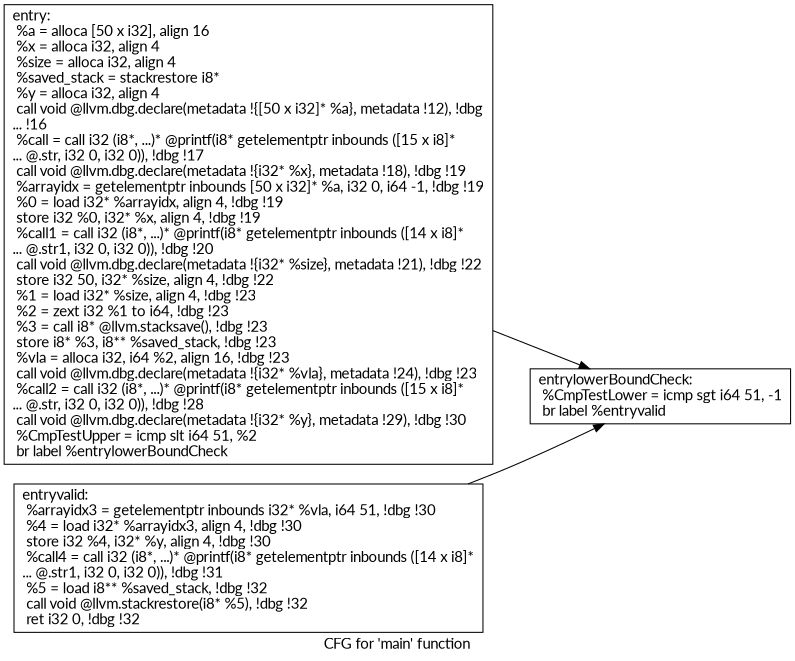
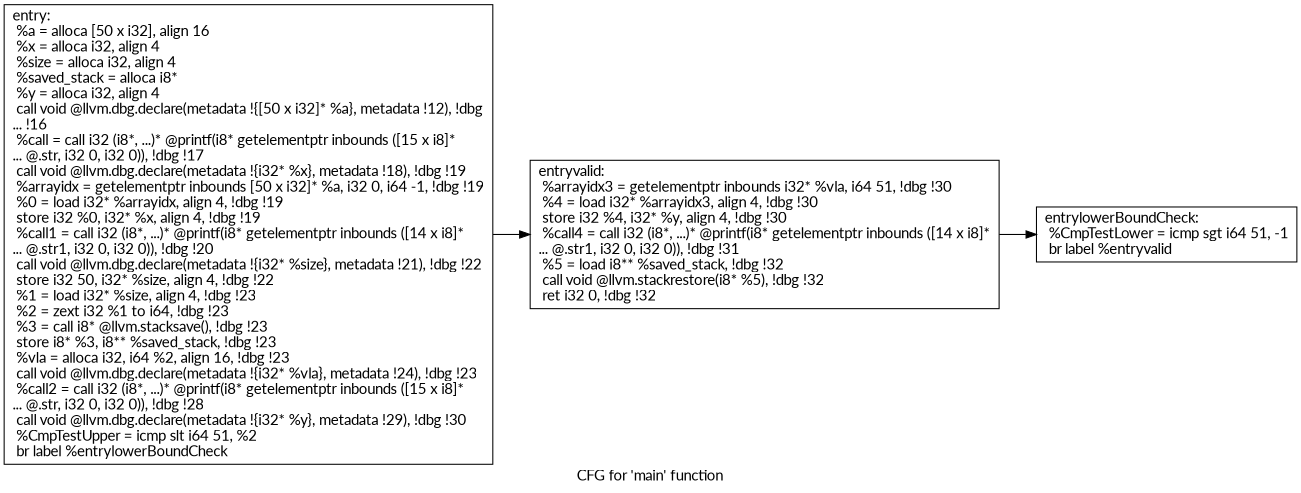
node "entry:": text "%saved_stack = stackrestore i8*" -> "%saved_stack = alloca i8*"
edge "entry:" -> "entrylowerBoundCheck:": now "entry:" -> "entryvalid:"
